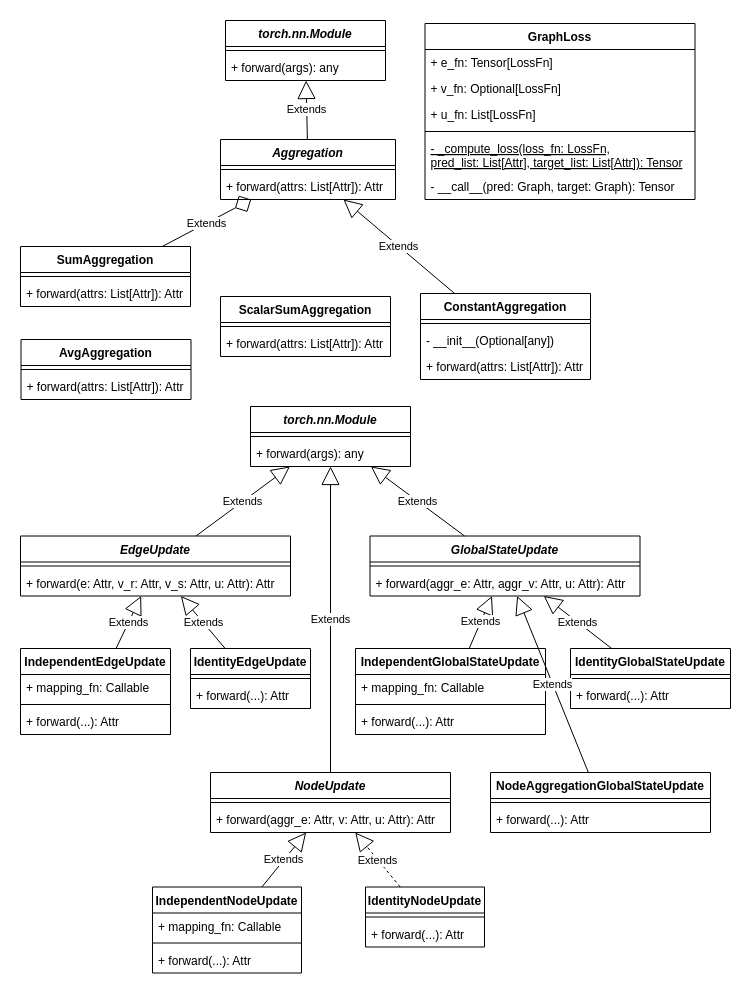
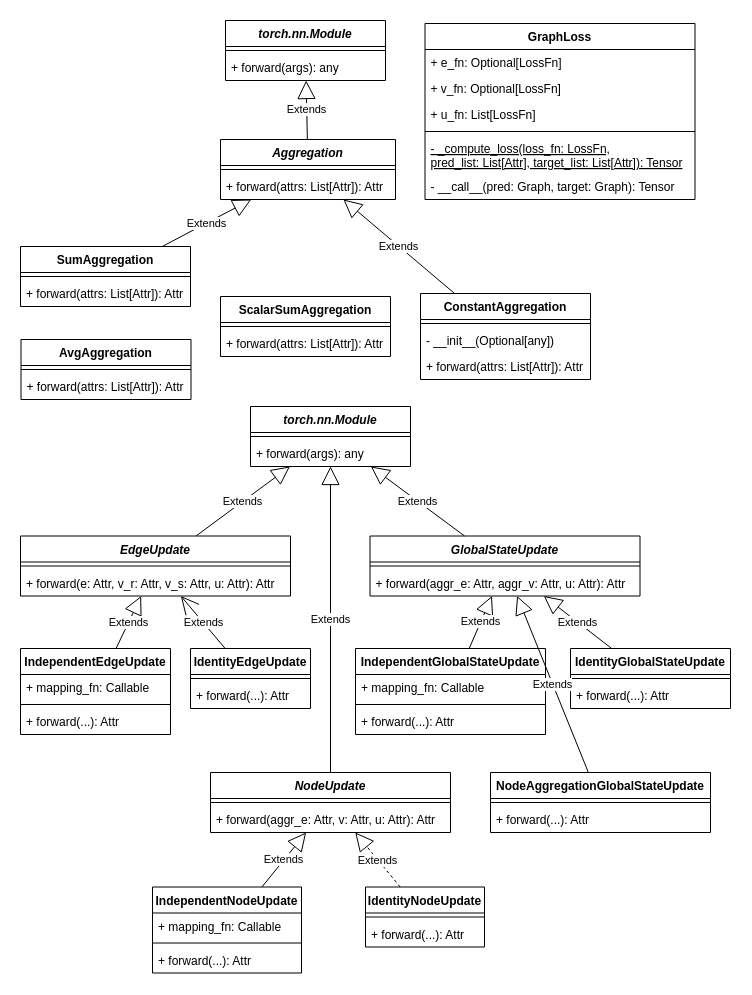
node "+ e_fn: Tensor[LossFn]": label "+ e_fn: Tensor[LossFn]" -> "+ e_fn: Optional[LossFn]"
edge "SumAggregation" -> "Aggregation": arrowhead diamond -> block
edge "IdentityEdgeUpdate" -> "EdgeUpdate": arrowhead block -> open
